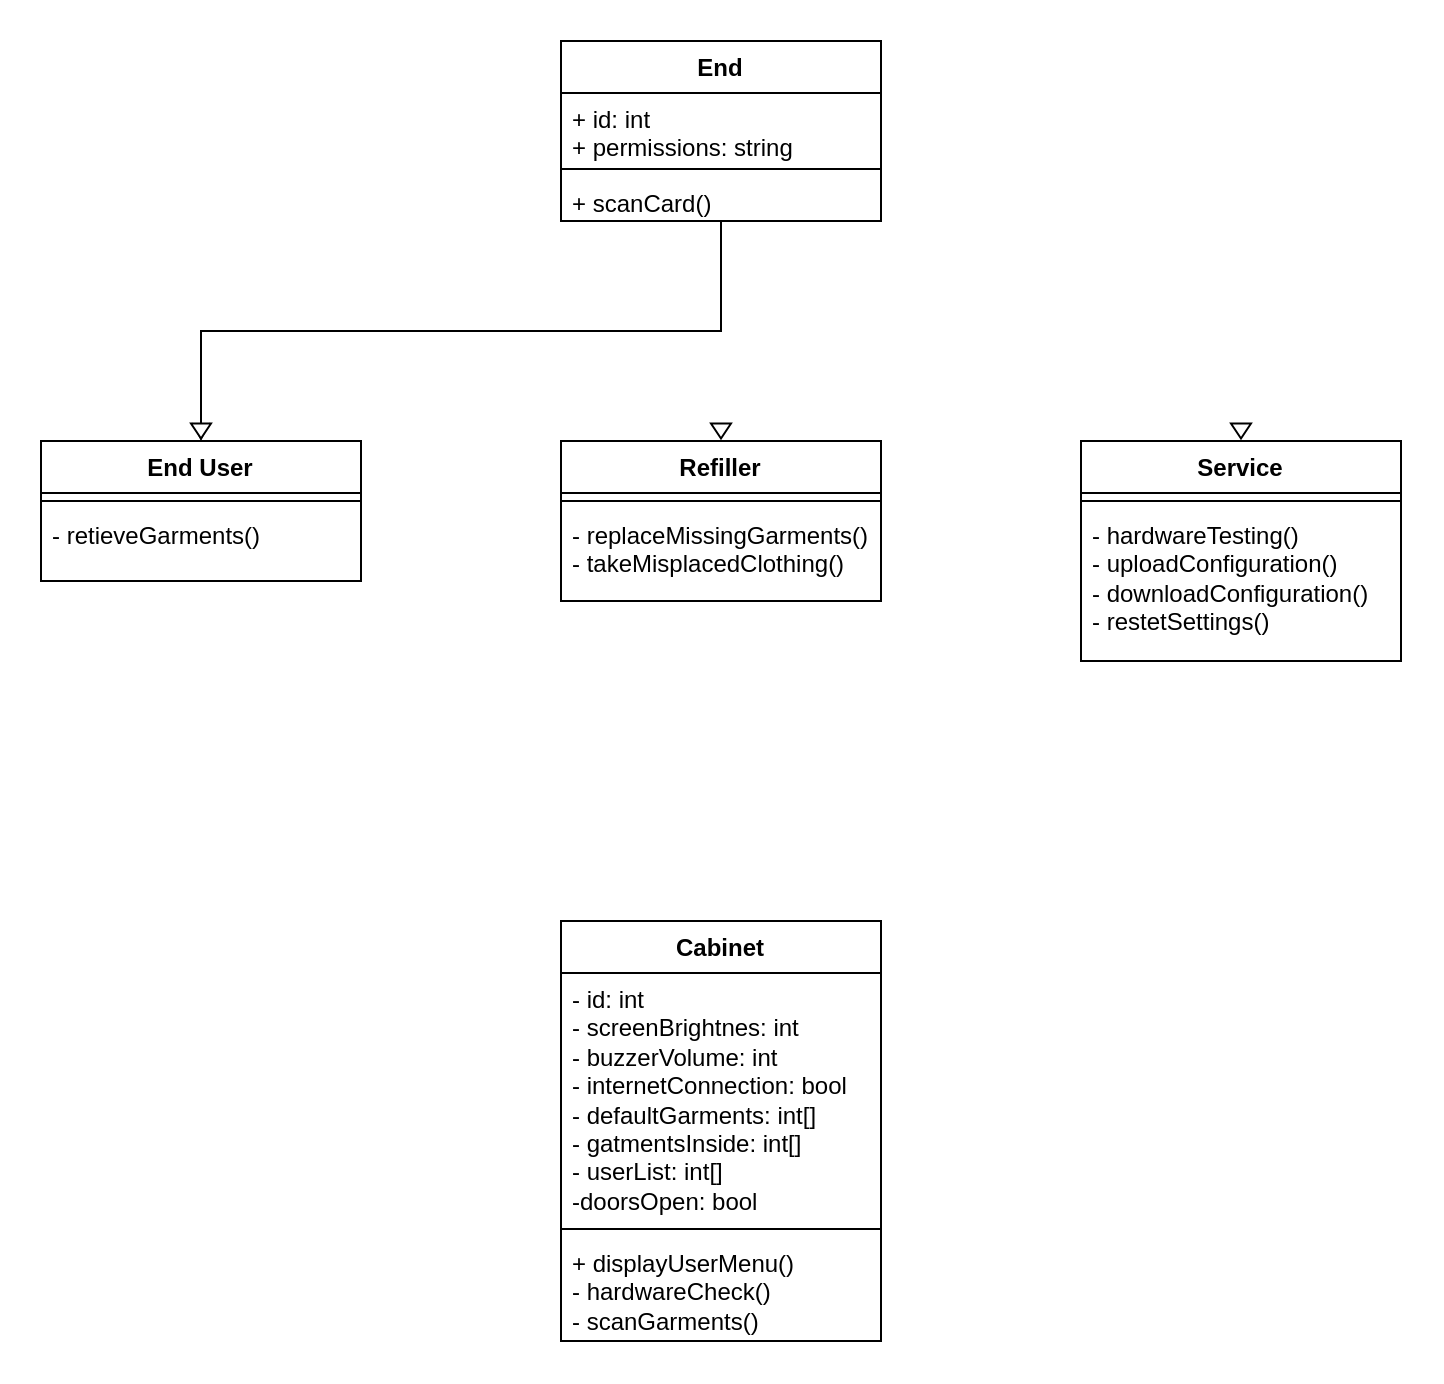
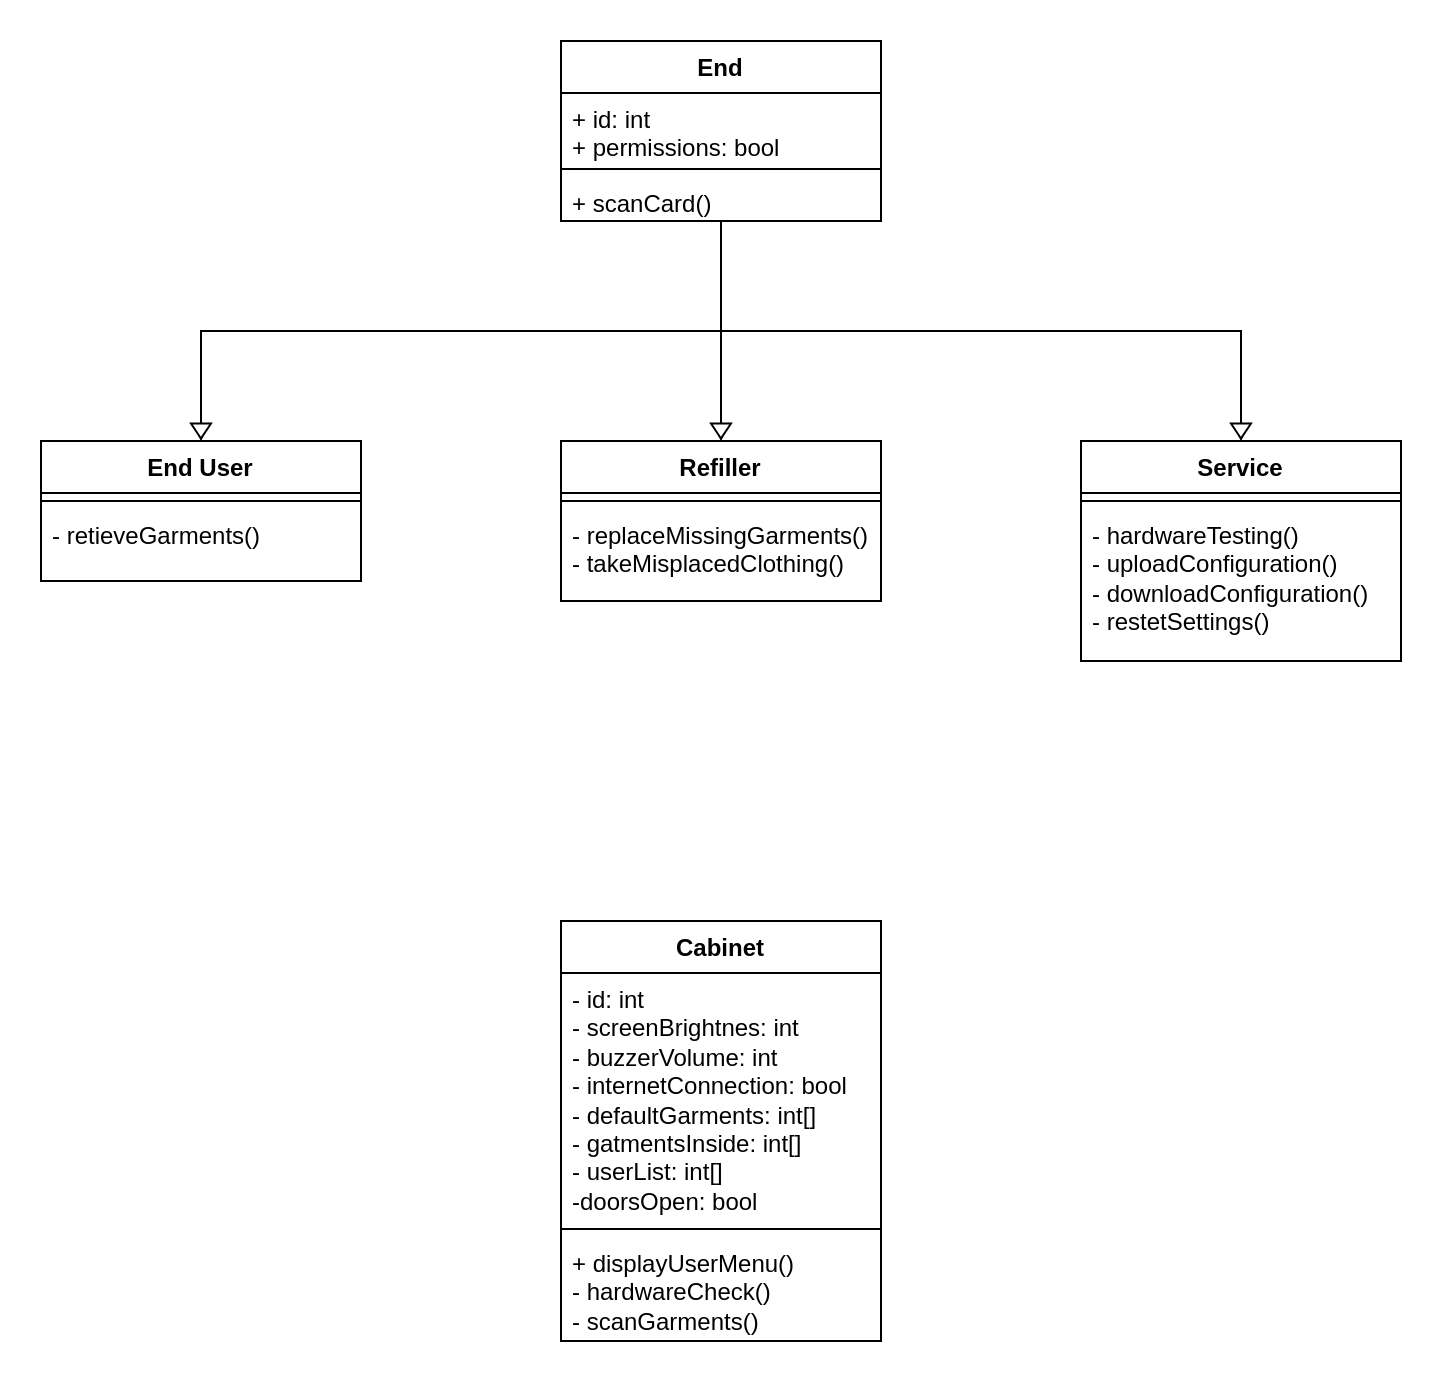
node "+ id: int + permissions: string": label "+ id: int + permissions: string" -> "+ id: int + permissions: bool"
edge "End" -> "Service": added
edge "End" -> "Refiller": added
